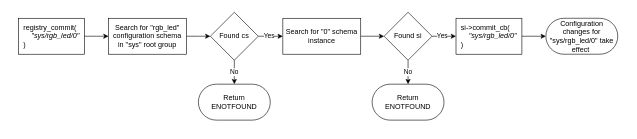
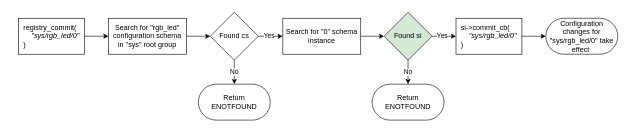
node "Found si": fillcolor #ffffff -> #d5e8d4
